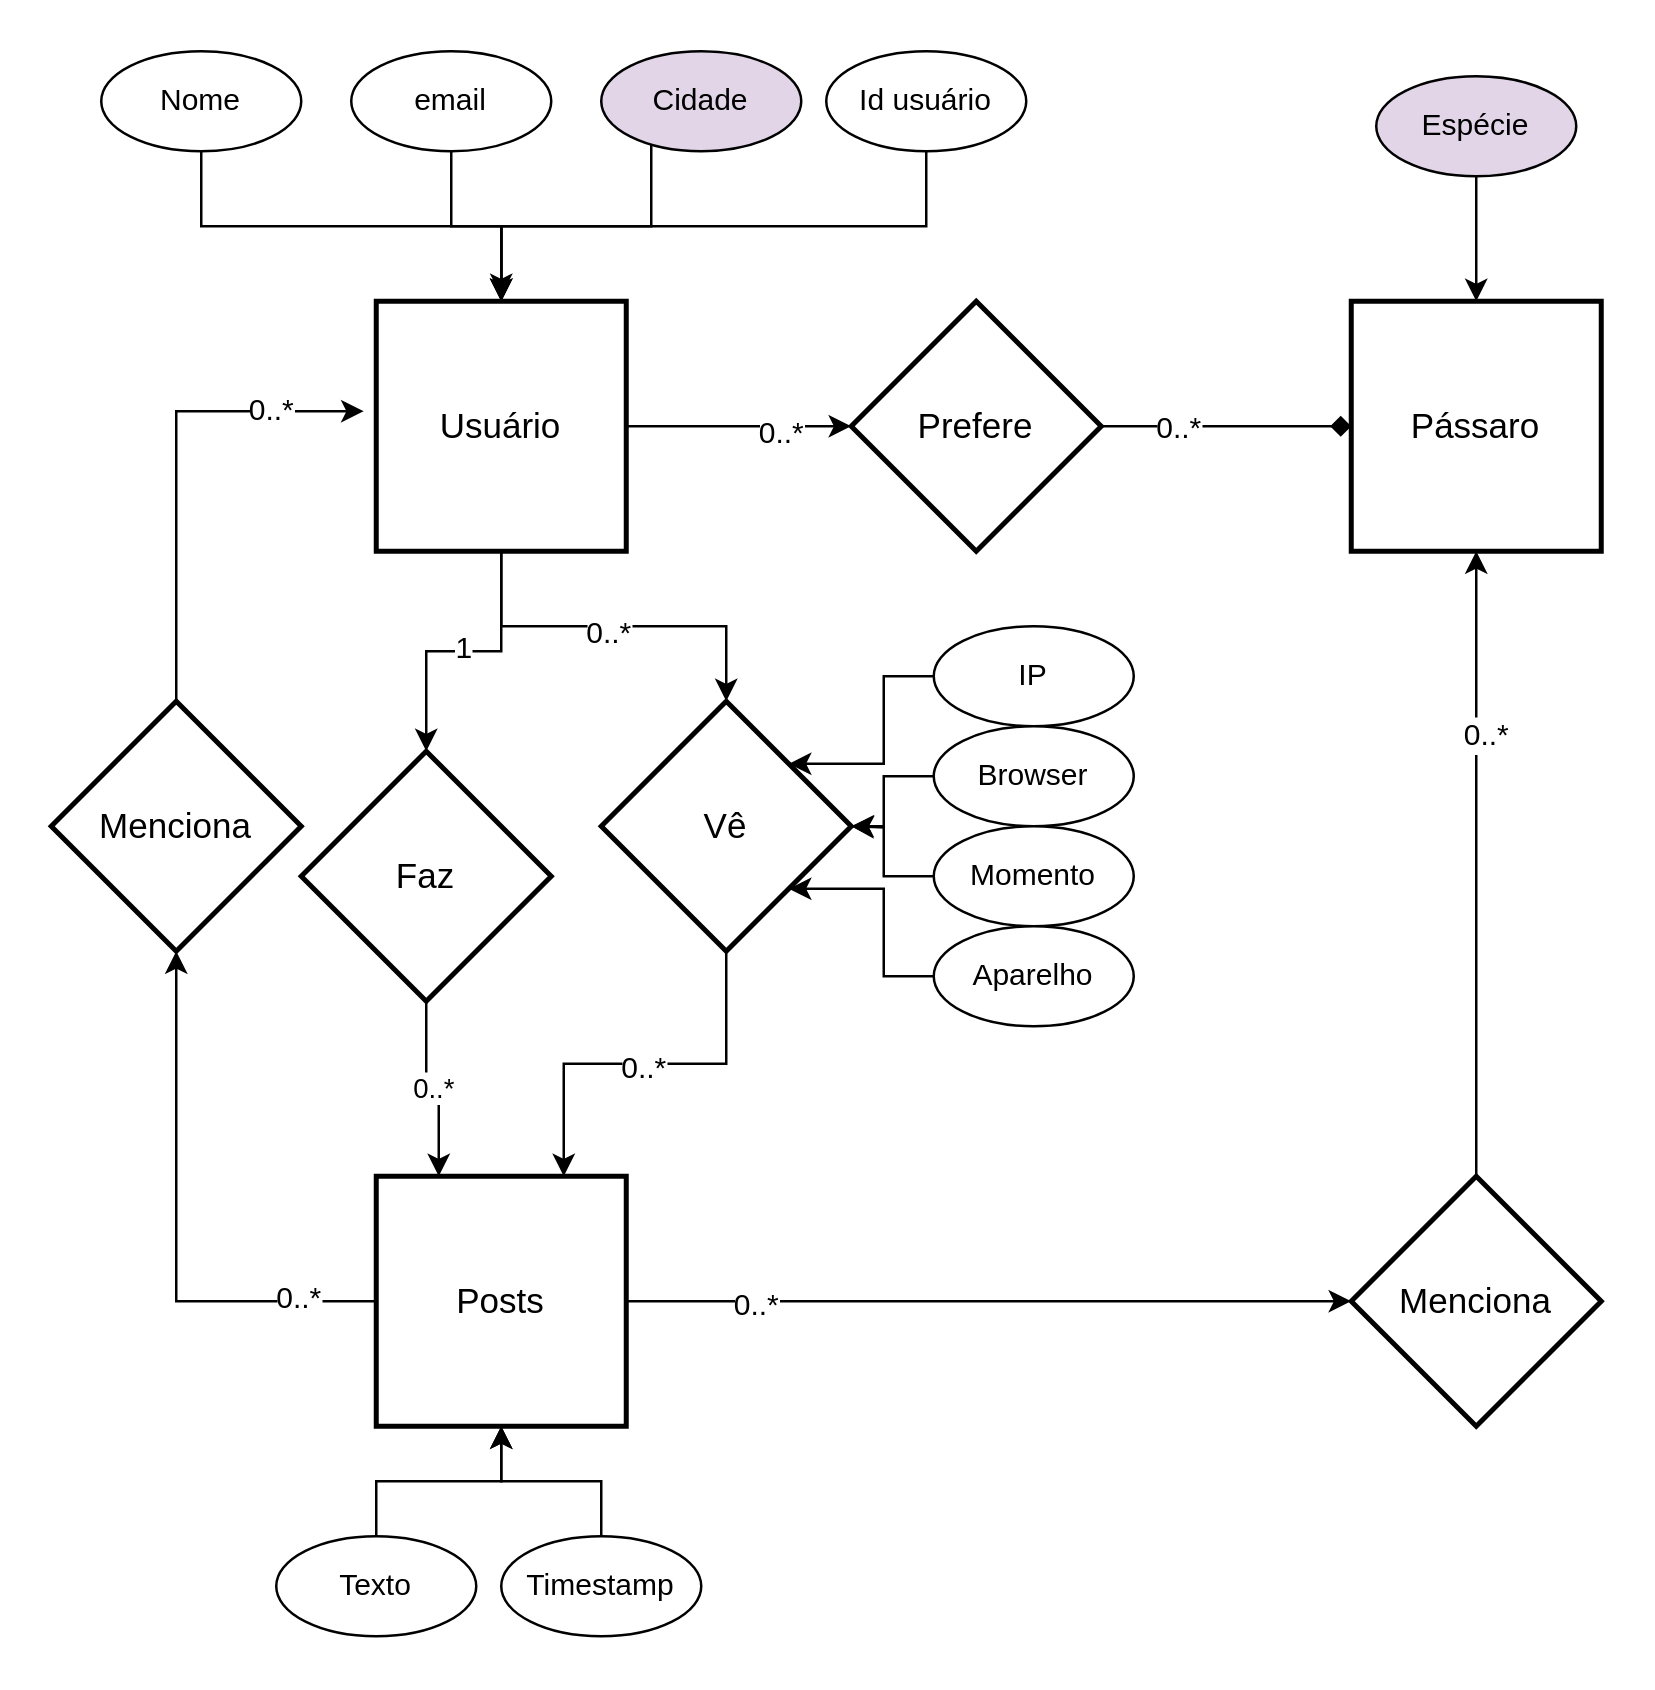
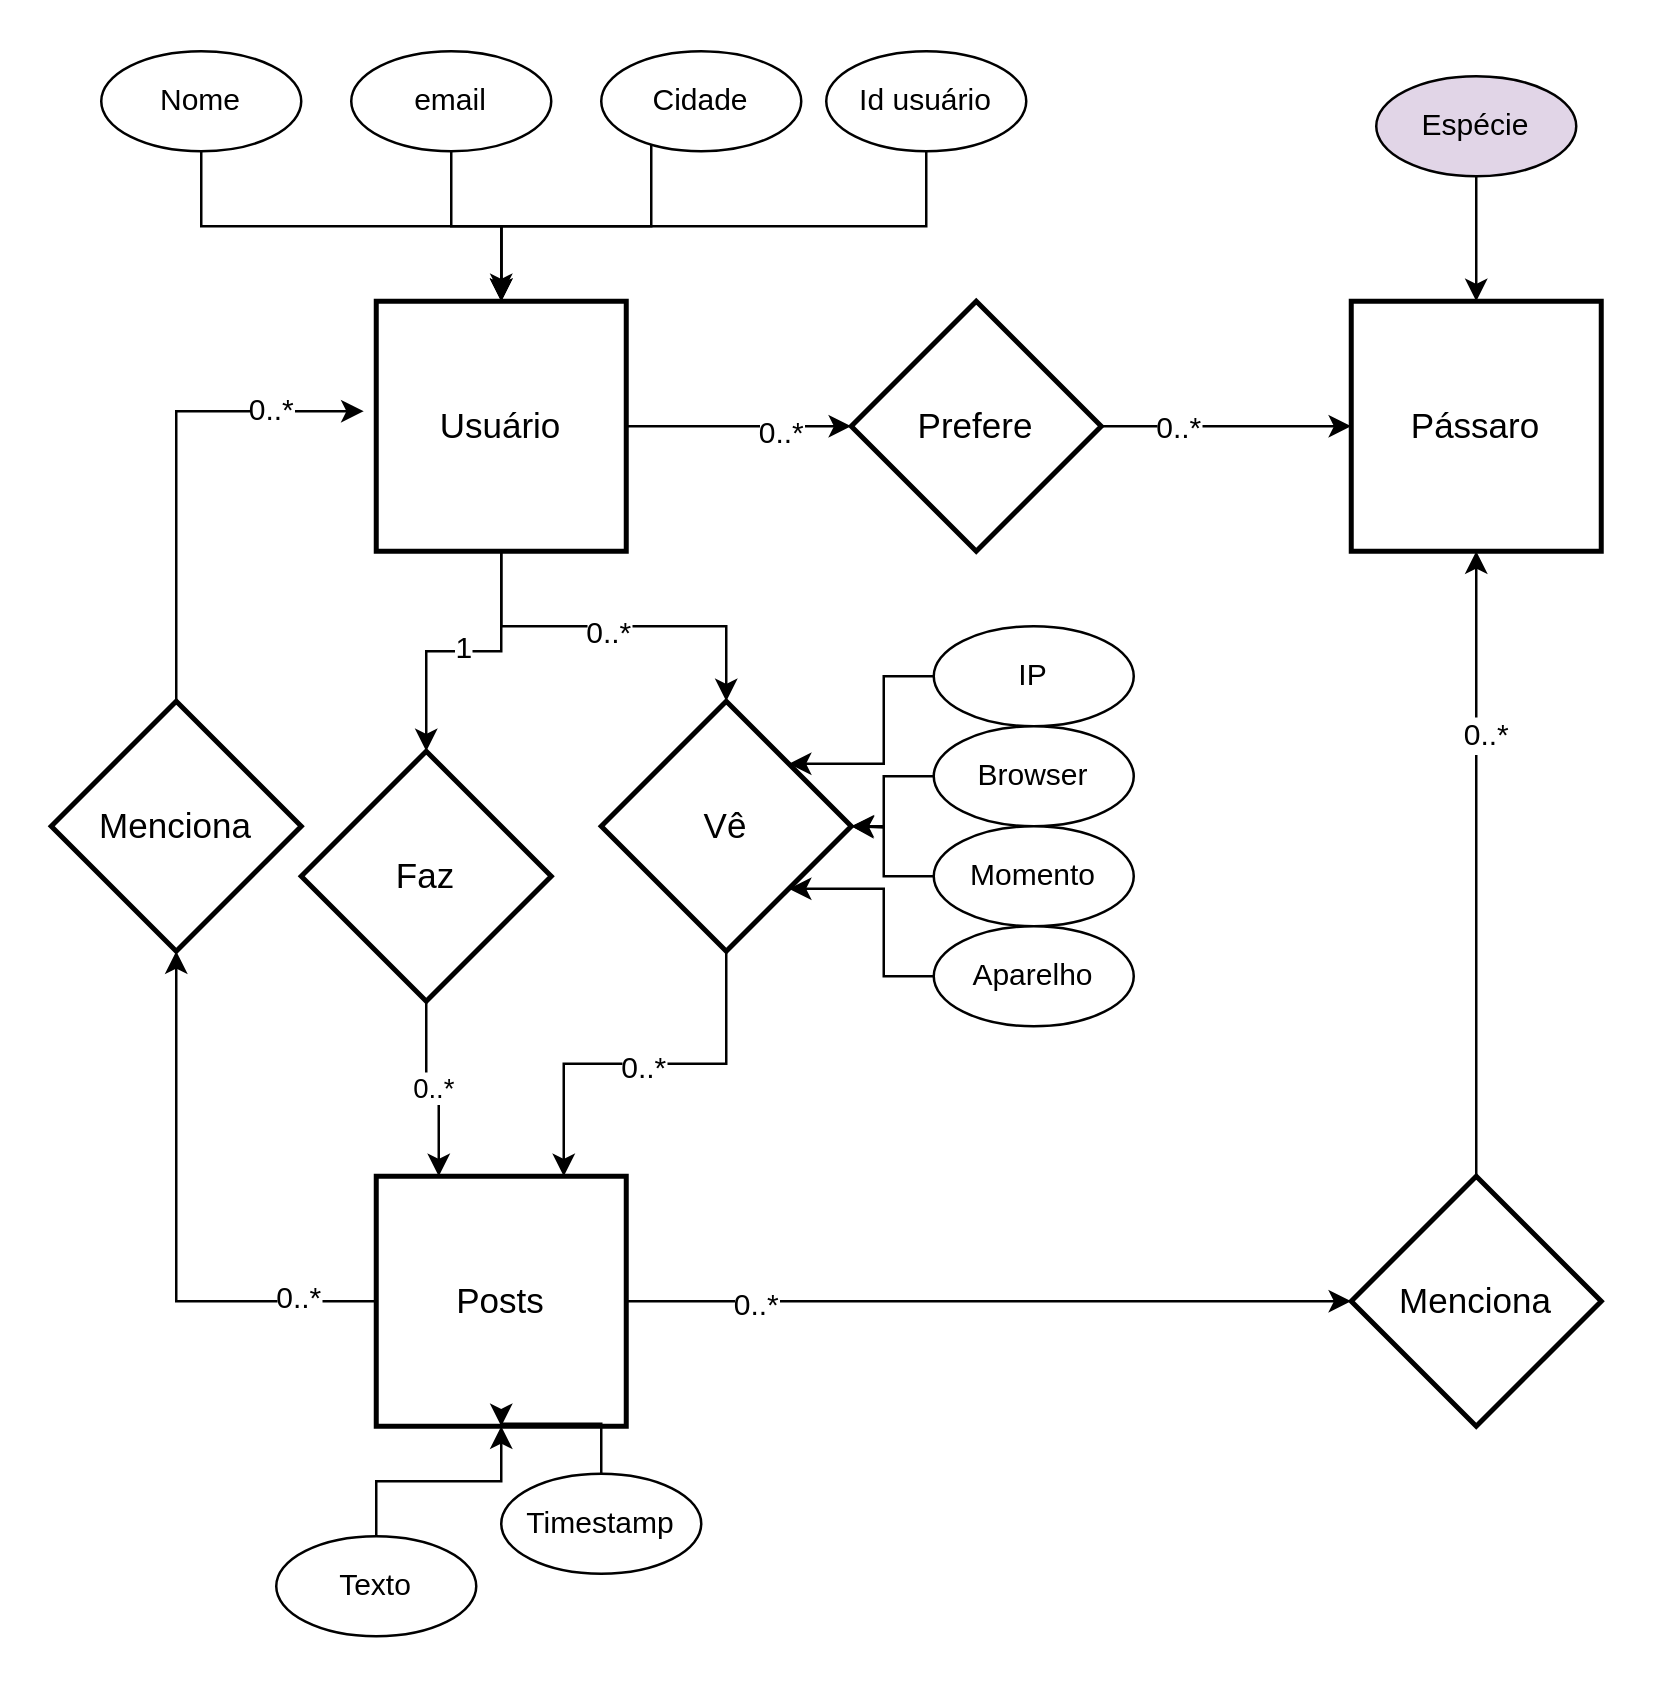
node "Cidade": fillcolor #e1d5e7 -> #ffffff
edge "Prefere" -> "Pássaro": arrowhead diamond -> classic
node "Timestamp": moved (601, 1586) -> (601, 1524)
